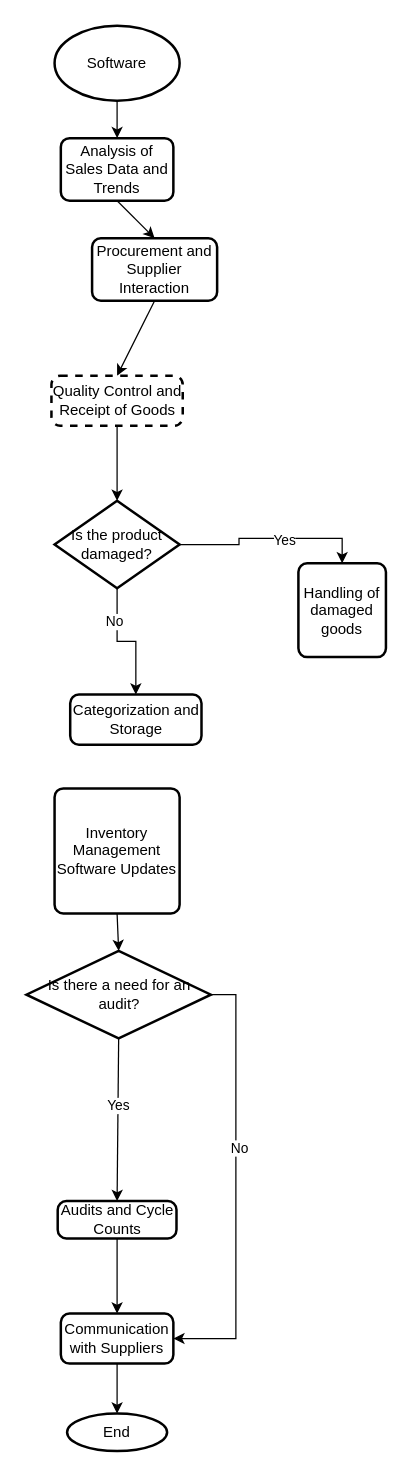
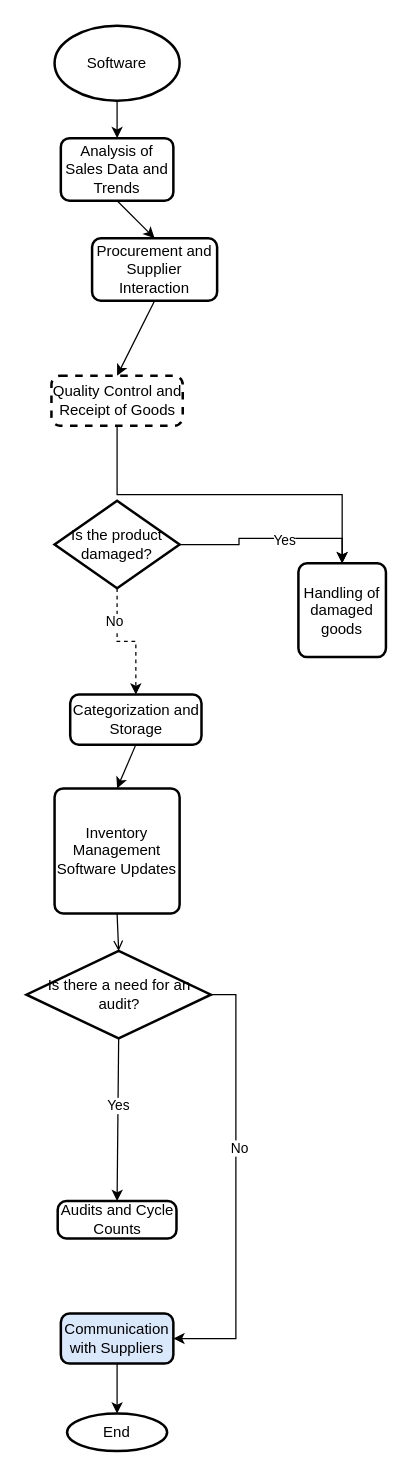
edge "Quality Control and Receipt of Goods" -> "Is the product damaged?": now "Quality Control and Receipt of Goods" -> "Handling of damaged goods"
edge "Is the product damaged?" -> "Categorization and Storage": style solid -> dashed
edge "Categorization and Storage" -> "Inventory Management Software Updates": added
edge "Inventory Management Software Updates" -> "Is there a need for an audit?": arrowhead classic -> open
edge "Audits and Cycle Counts" -> "Communication with Suppliers": removed
node "Communication with Suppliers": fillcolor #ffffff -> #dae8fc
